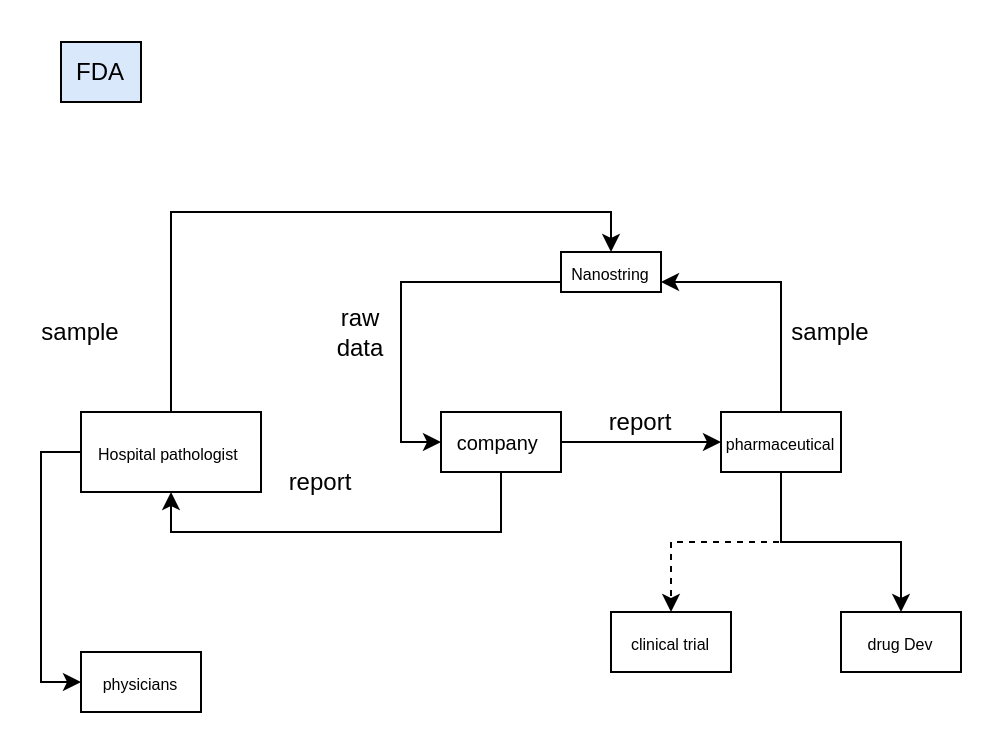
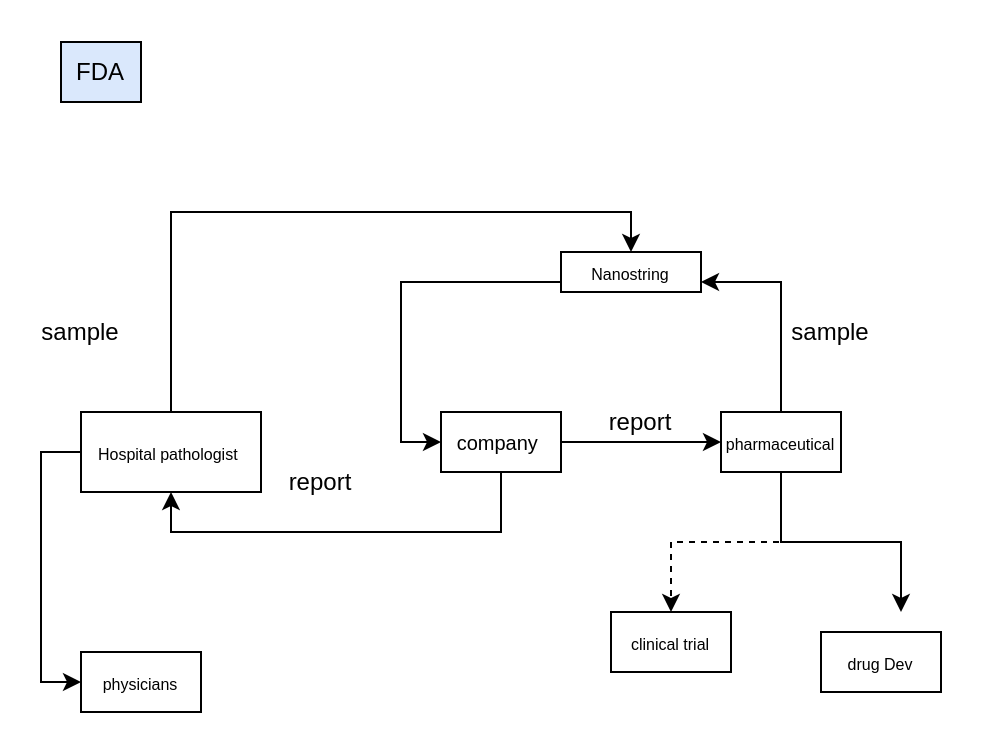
node "Nanostring": size 100x40 -> 140x40
node "raw data": removed
node "drug Dev": moved (901, 642) -> (881, 662)
